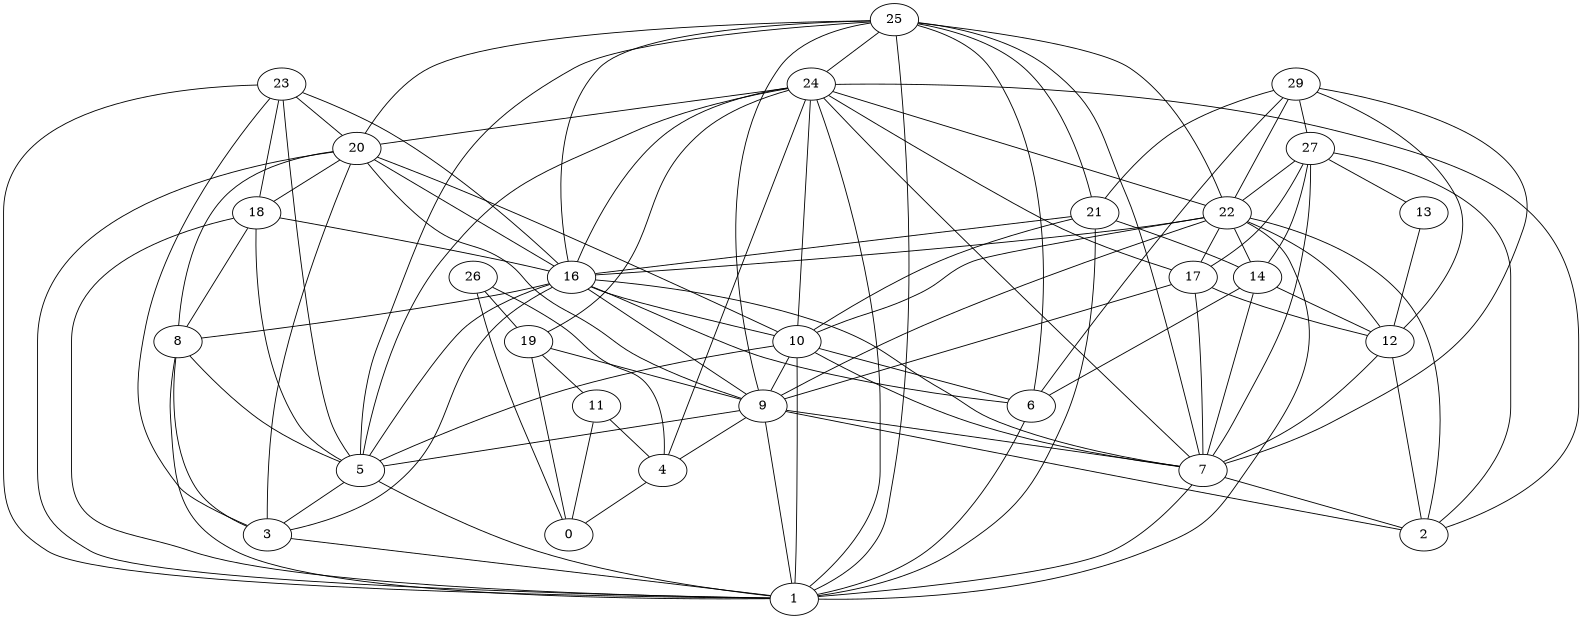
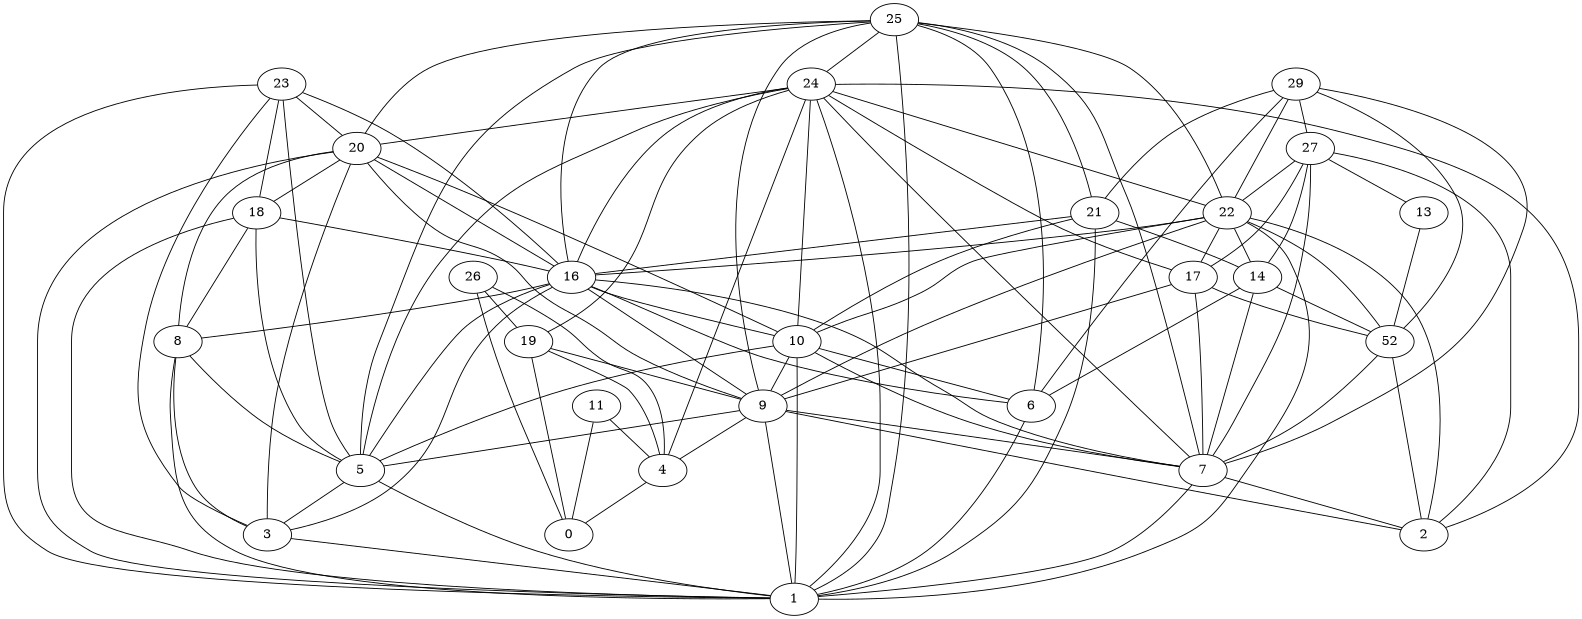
node "12": label "12" -> "52"
edge "11" -> "19": now "4" -> "19"
